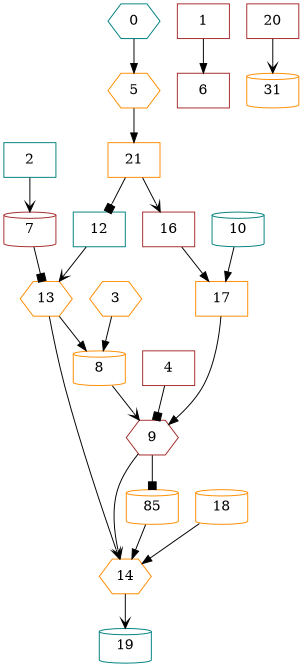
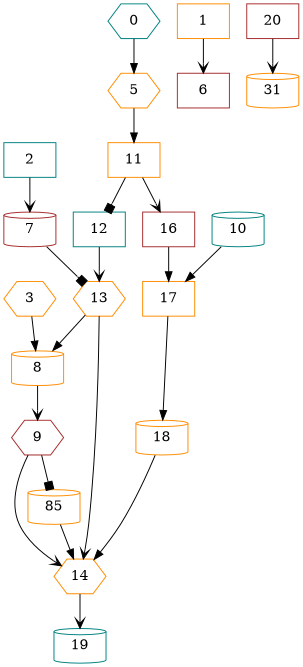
node "1": color brown -> darkorange
edge "1" -> "6": arrowhead normal -> vee
node "21": label "21" -> "11"
node "4": removed
edge "17" -> "9": now "17" -> "18"
